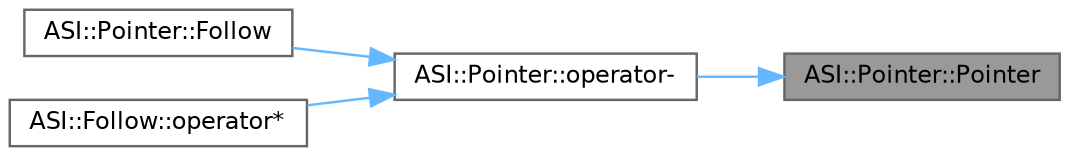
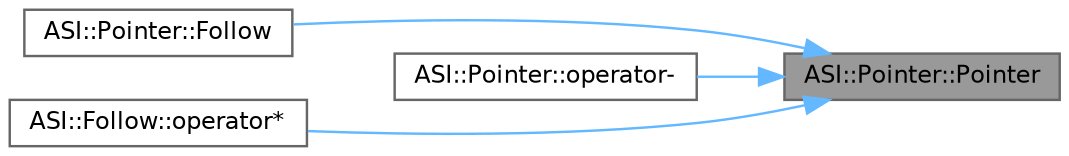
edge "ASI::Pointer::Follow" -> "ASI::Pointer::operator-": now "ASI::Pointer::Follow" -> "ASI::Pointer::Pointer"
edge "ASI::Follow::operator*" -> "ASI::Pointer::operator-": now "ASI::Follow::operator*" -> "ASI::Pointer::Pointer"
